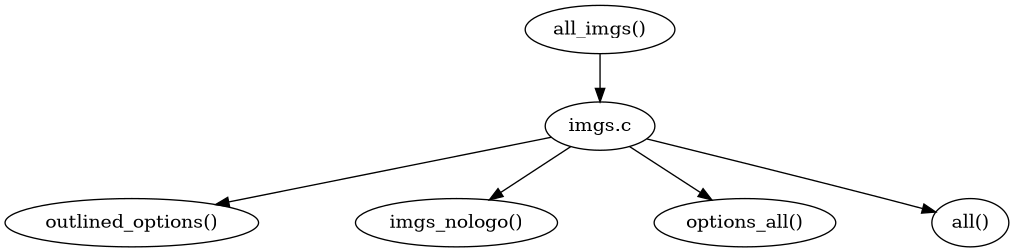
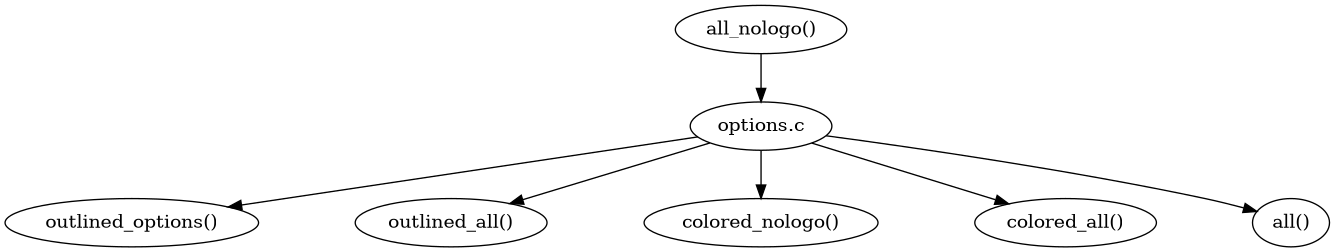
node "all_imgs()": label "all_imgs()" -> "all_nologo()"
node "imgs.c": label "imgs.c" -> "options.c"
node "outlined_all()": added
node "imgs_nologo()": label "imgs_nologo()" -> "colored_nologo()"
node "options_all()": label "options_all()" -> "colored_all()"
